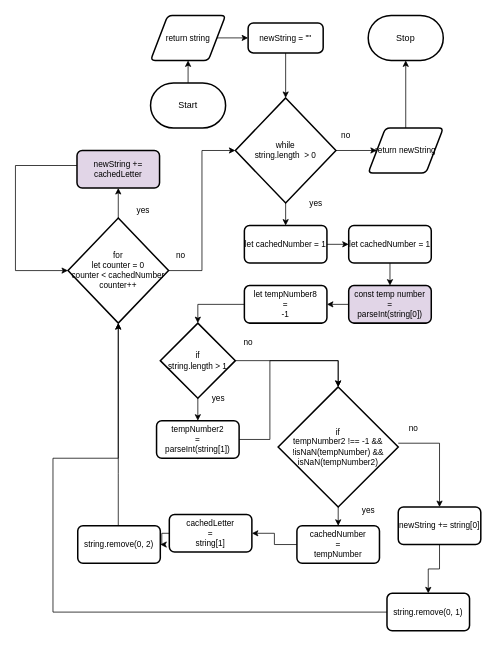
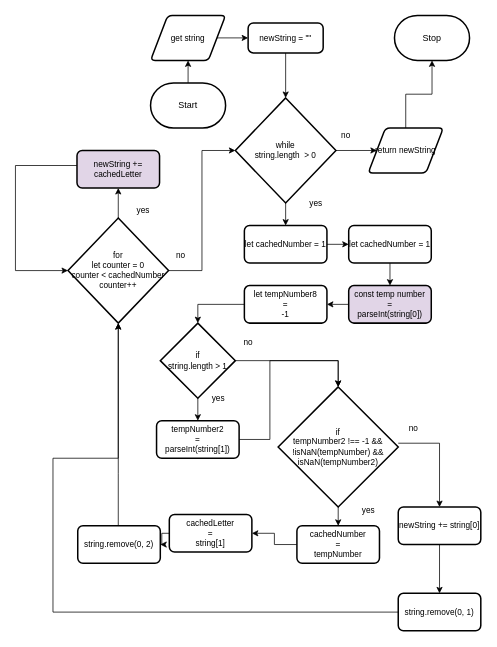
node "return string": label "return string" -> "get string"
node "Stop": moved (405, 38) -> (432, 38)
node "string.remove(0, 1)": moved (428, 612) -> (439, 612)
